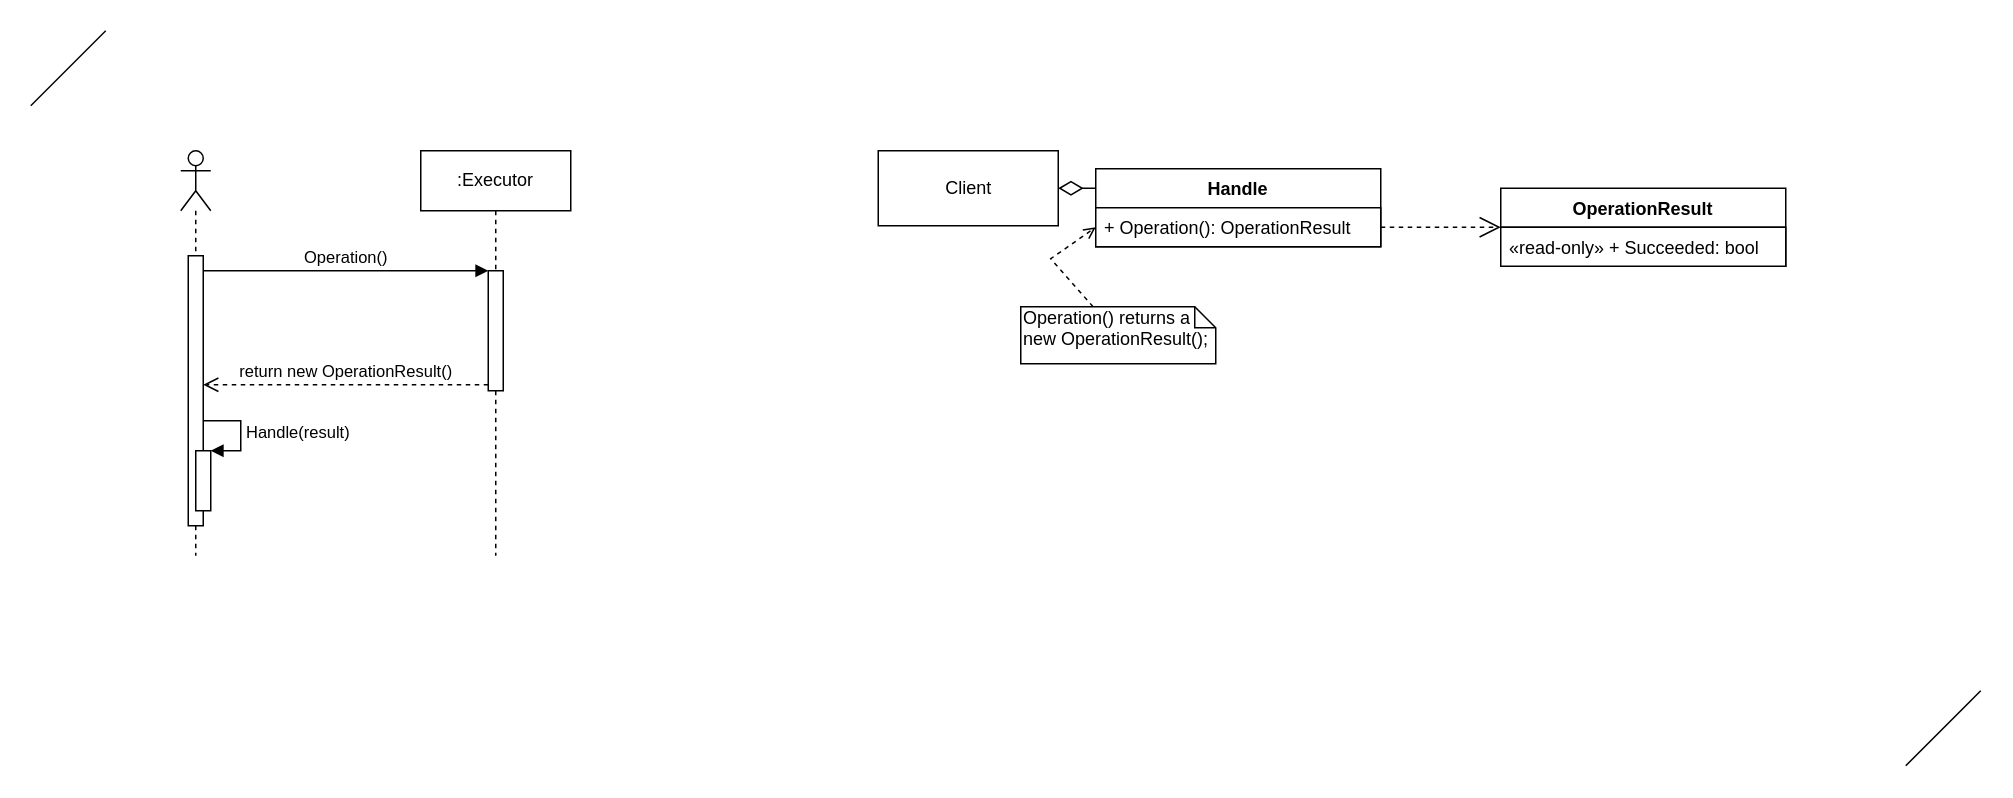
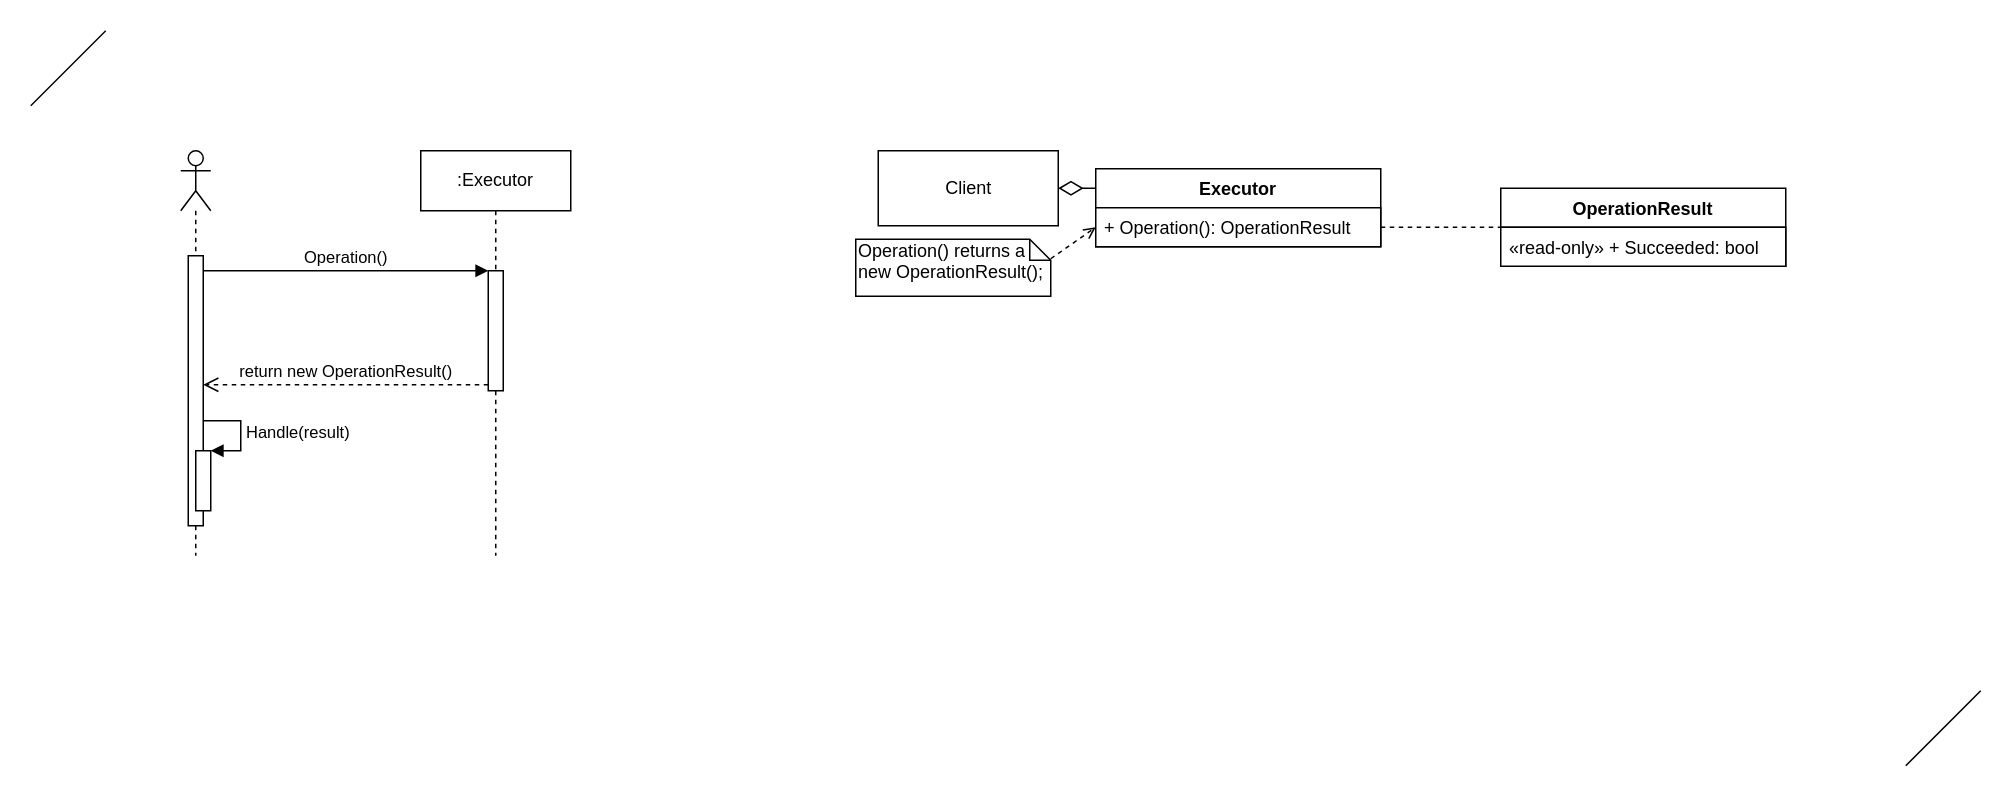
node "Handle": label "Handle" -> "Executor"
edge "+ Operation(): OperationResult" -> "OperationResult": arrowhead open -> none
node "Operation() returns a new OperationResult();": moved (1118, 335) -> (953, 268)
